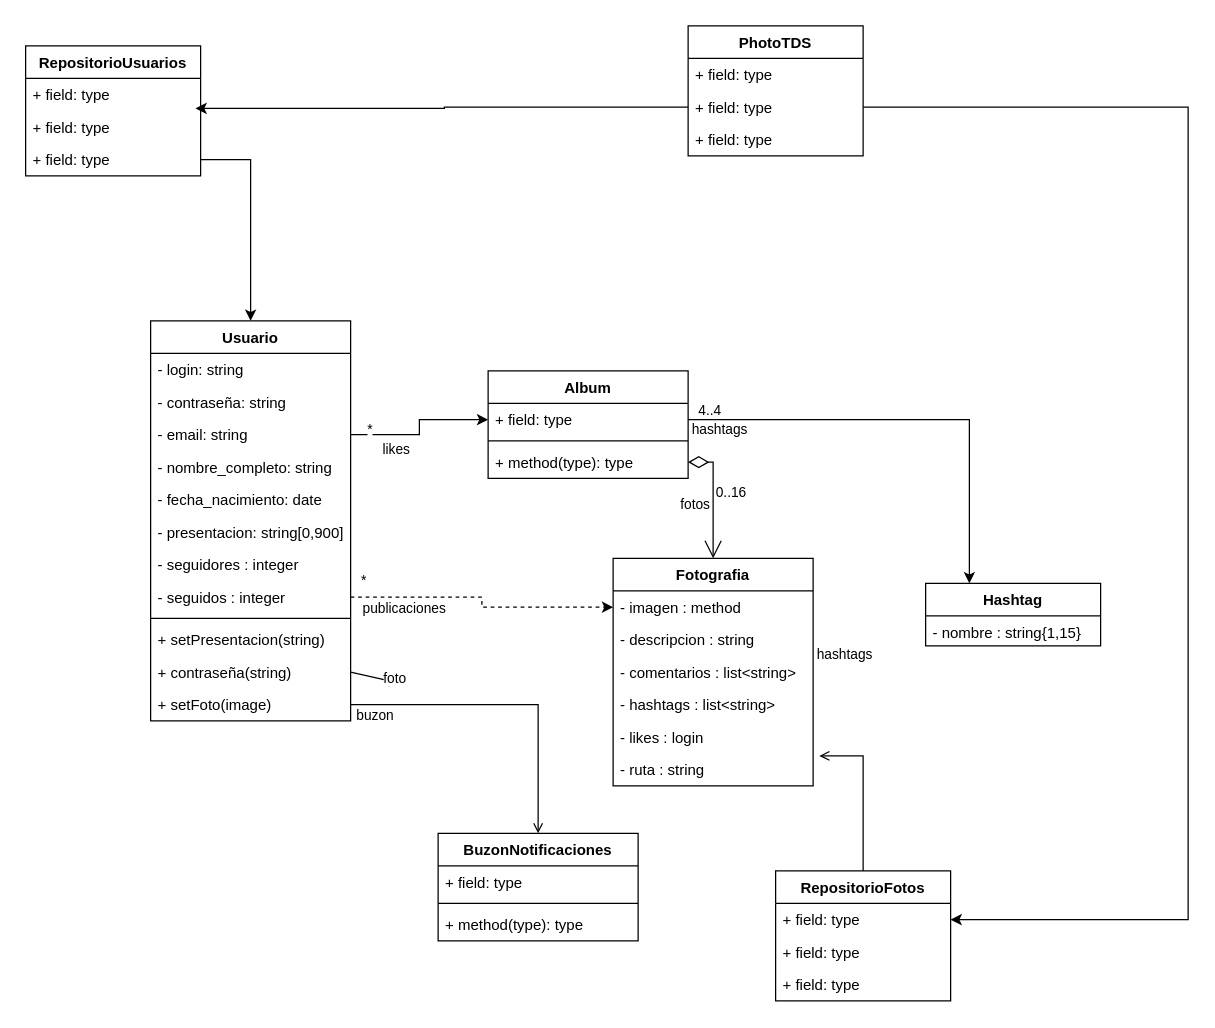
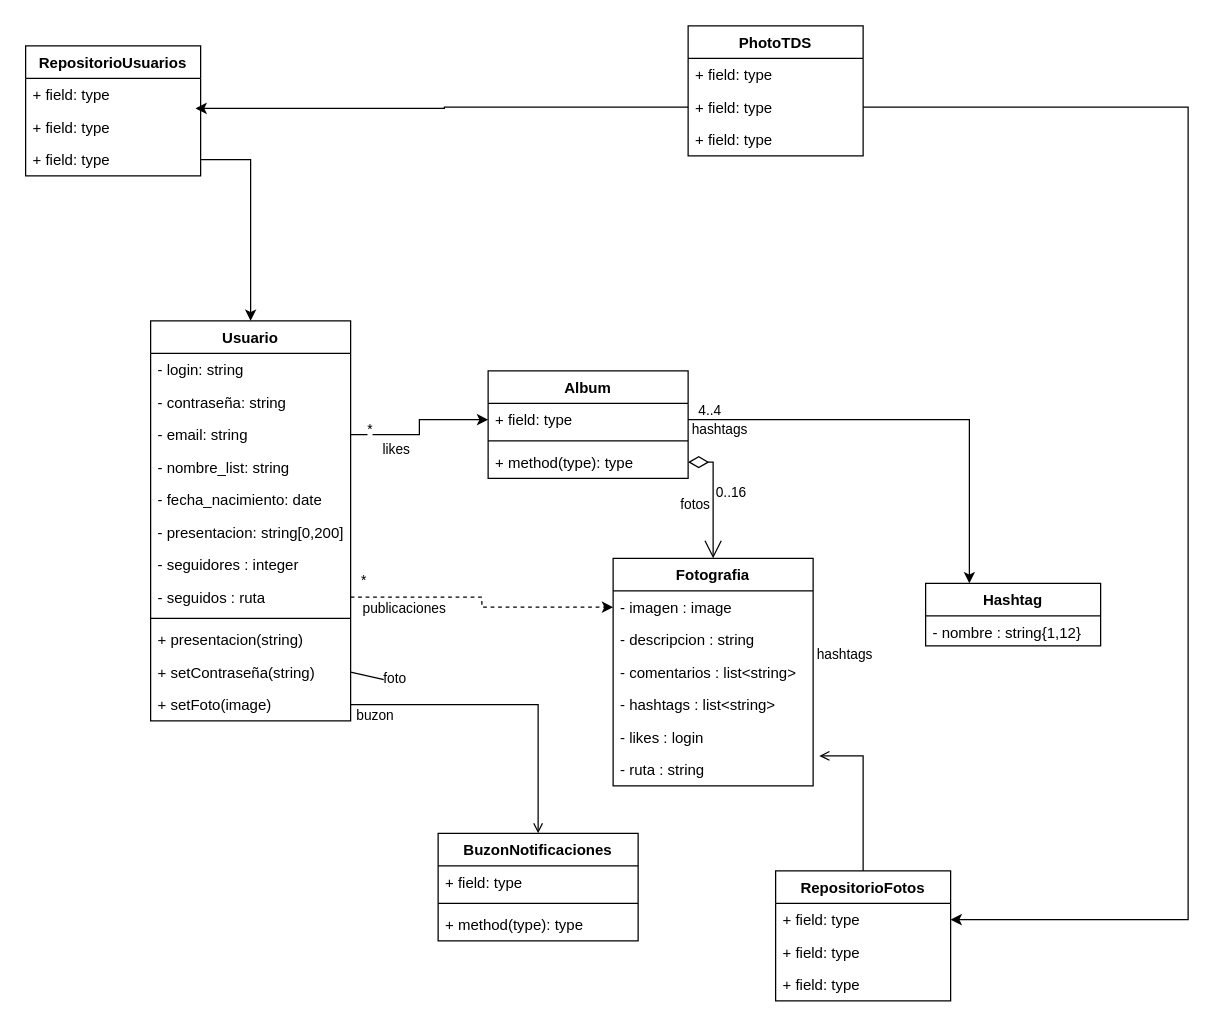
node "- nombre_completo: string": label "- nombre_completo: string" -> "- nombre_list: string"
node "- presentacion: string[0,900]": label "- presentacion: string[0,900]" -> "- presentacion: string[0,200]"
node "- seguidos : integer": label "- seguidos : integer" -> "- seguidos : ruta"
node "- imagen : method": label "- imagen : method" -> "- imagen : image"
node "- nombre : string{1,15}": label "- nombre : string{1,15}" -> "- nombre : string{1,12}"
node "+ setPresentacion(string)": label "+ setPresentacion(string)" -> "+ presentacion(string)"
node "+ contraseña(string)": label "+ contraseña(string)" -> "+ setContraseña(string)"
